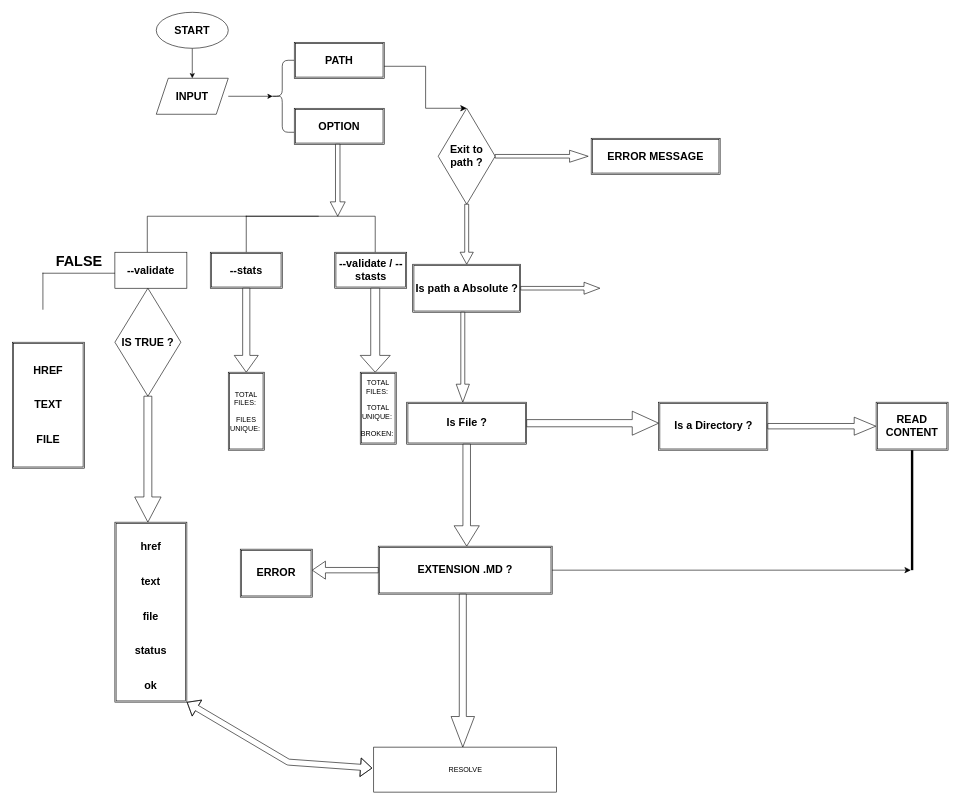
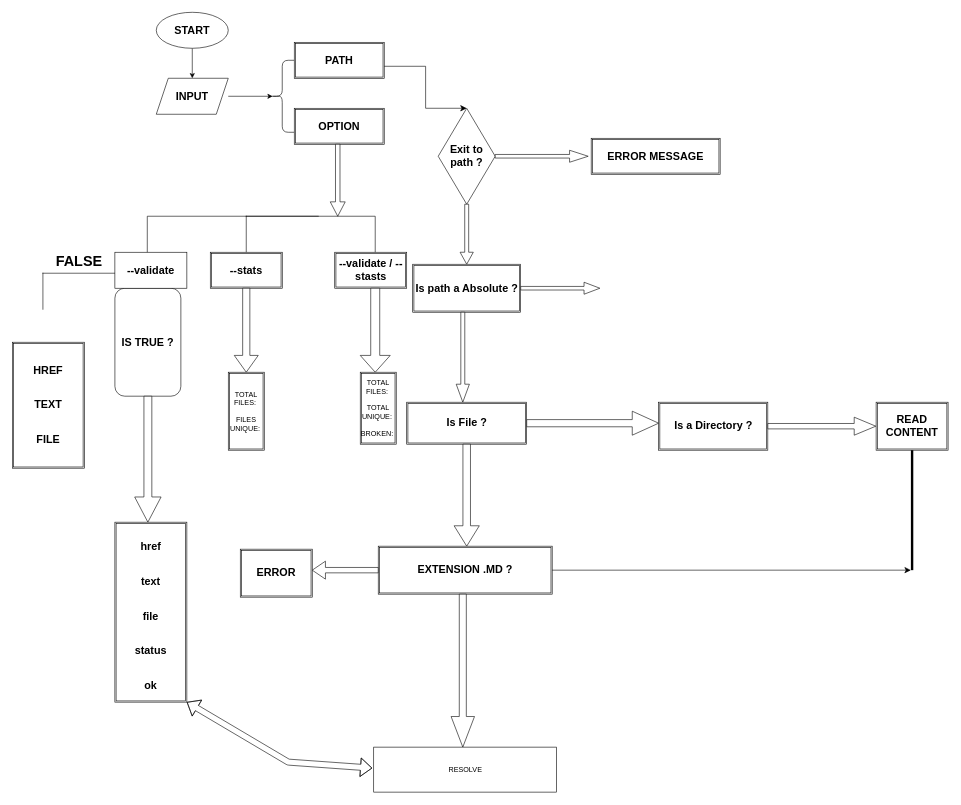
node "IS TRUE ?": shape diamond -> rounded rectangle
